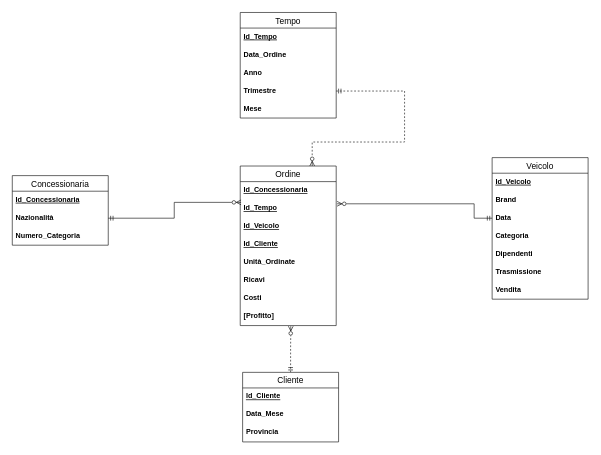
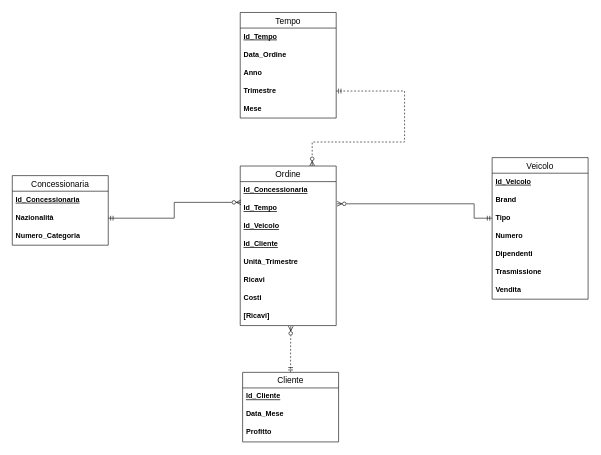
node "Data": label "Data" -> "Tipo"
node "Categoria": label "Categoria" -> "Numero"
node "Unità_Ordinate": label "Unità_Ordinate" -> "Unità_Trimestre"
node "[Profitto]": label "[Profitto]" -> "[Ricavi]"
node "Provincia": label "Provincia" -> "Profitto"
